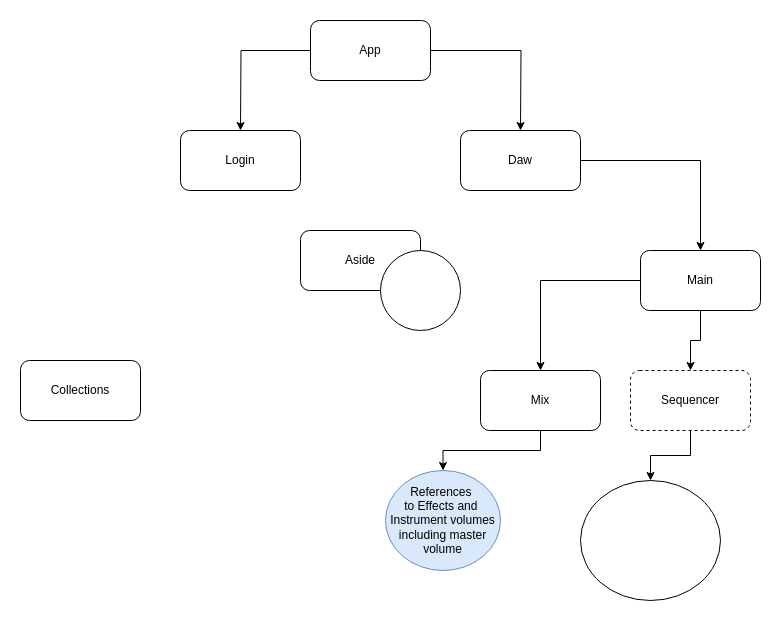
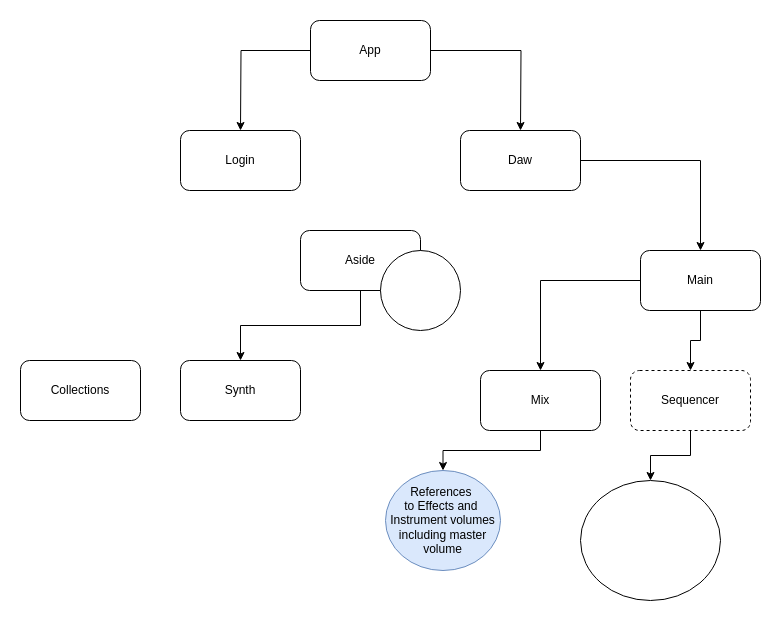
edge "Aside" -> "Synth": added
node "Synth": added
